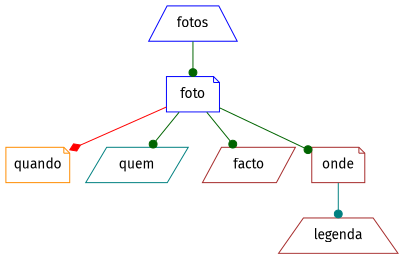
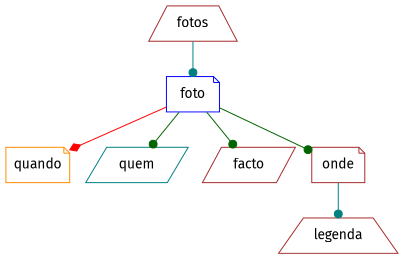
node "fotos": color blue -> brown
edge "fotos" -> "foto": color darkgreen -> teal
